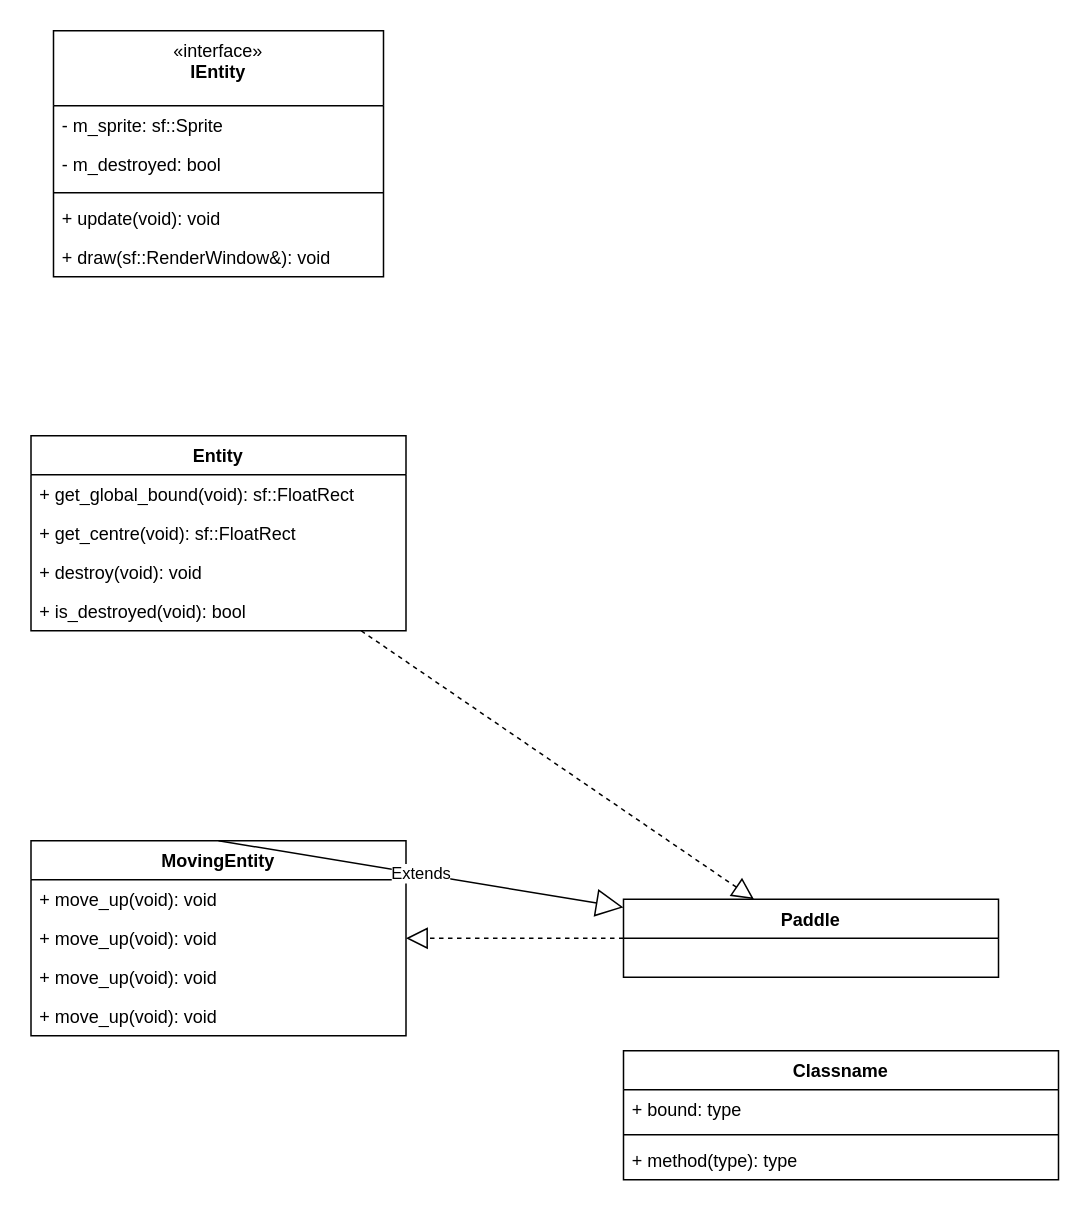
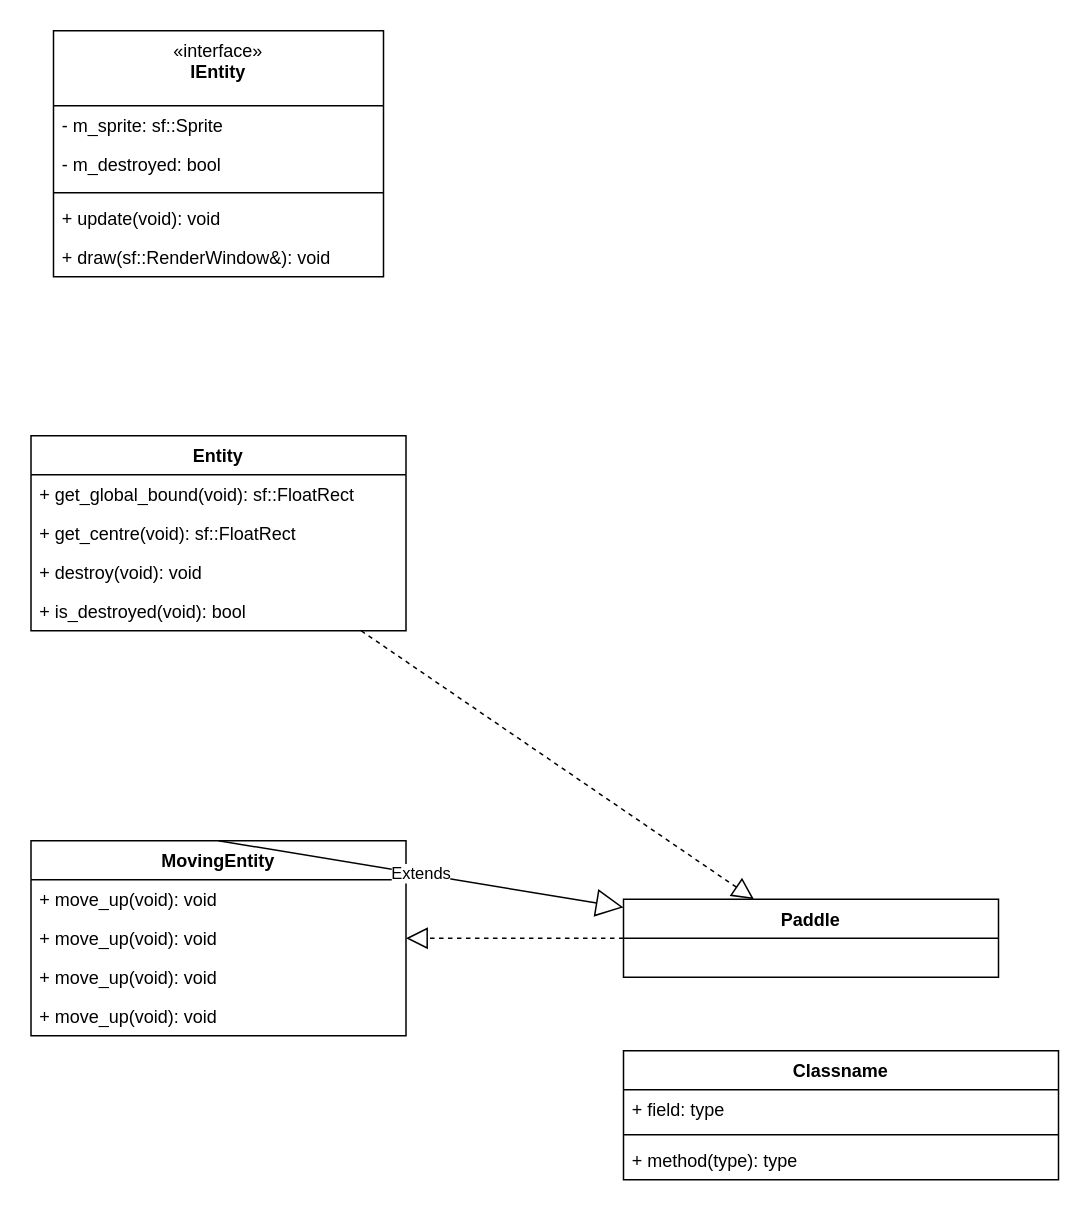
node "+ bound: type": label "+ bound: type" -> "+ field: type"
